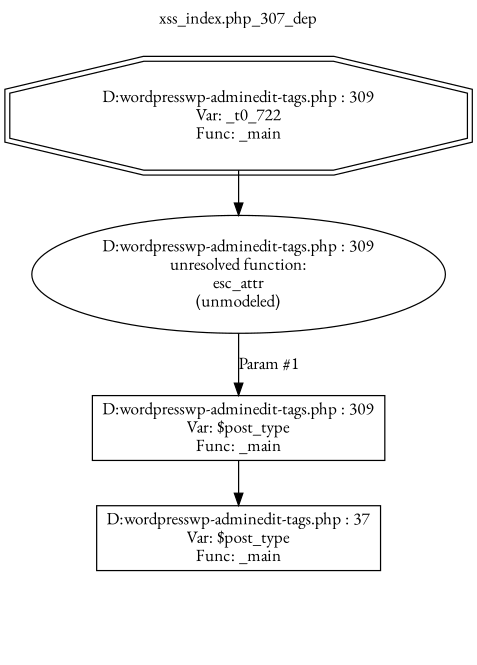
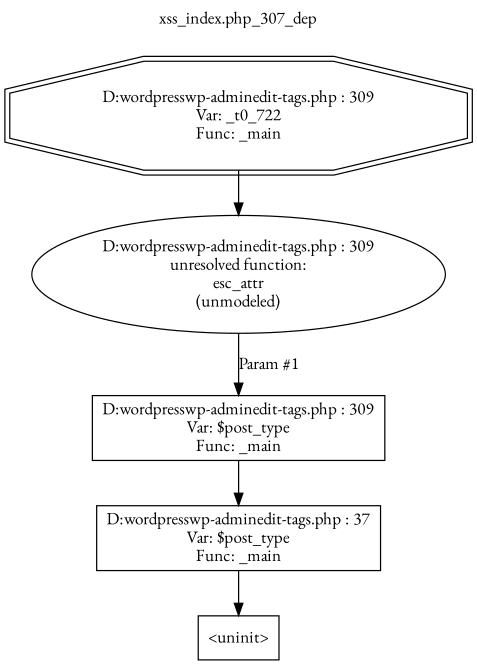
node "<uninit>": added
